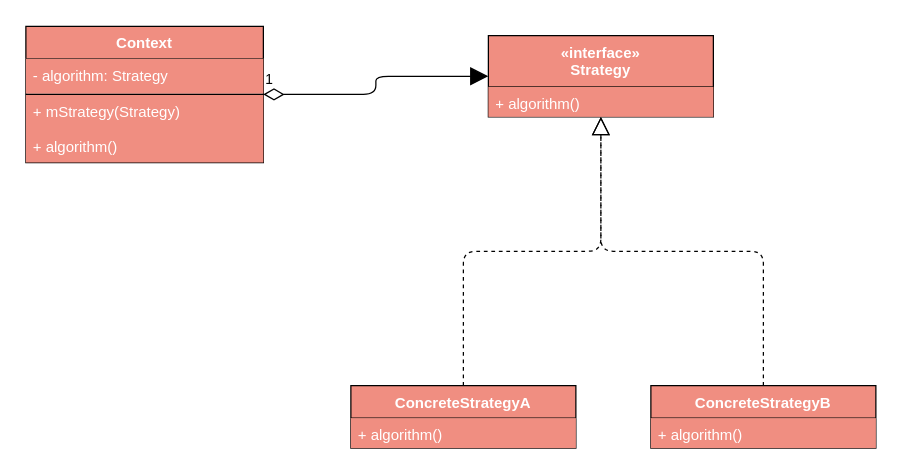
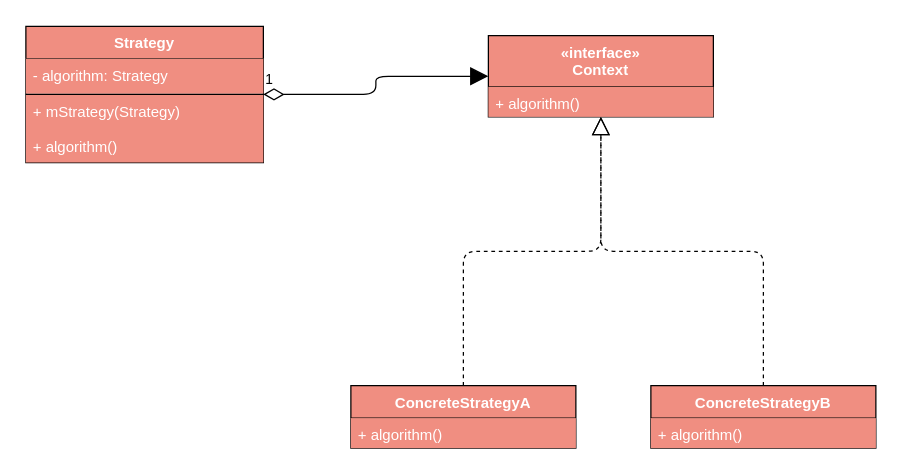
node "Context": label "Context" -> "Strategy"
node "«interface» Strategy": label "«interface» Strategy" -> "«interface» Context"
